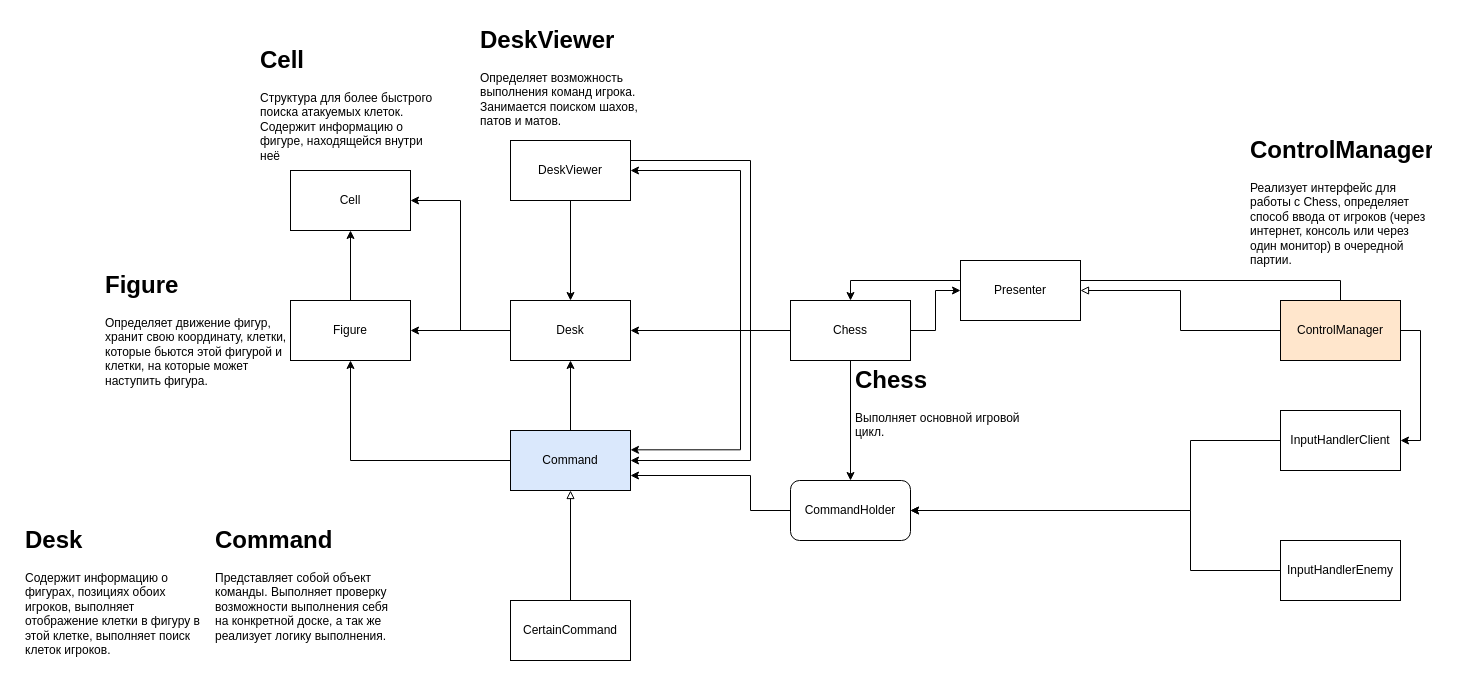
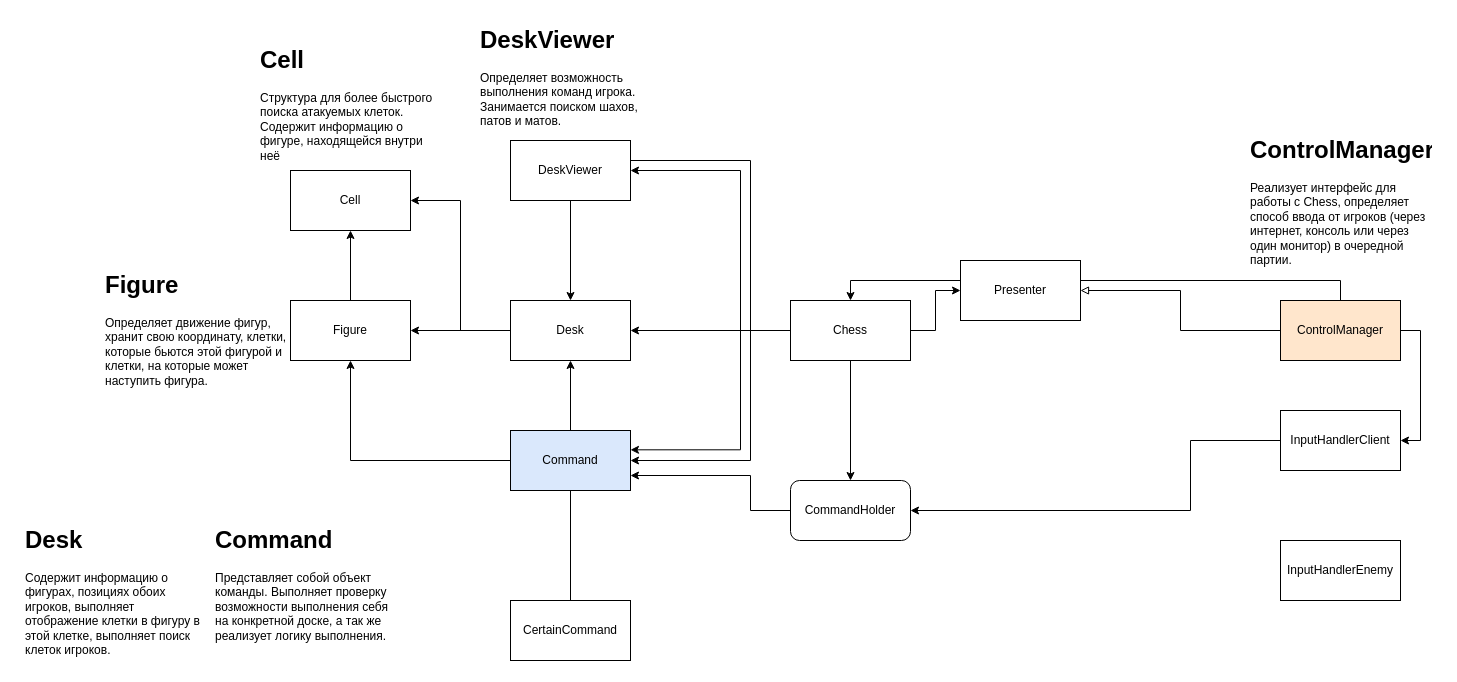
node "Chess Выполняет основной игровой цикл.": removed
edge "CertainCommand" -> "Command": arrowhead block -> none
edge "InputHandlerEnemy" -> "CommandHolder": removed
